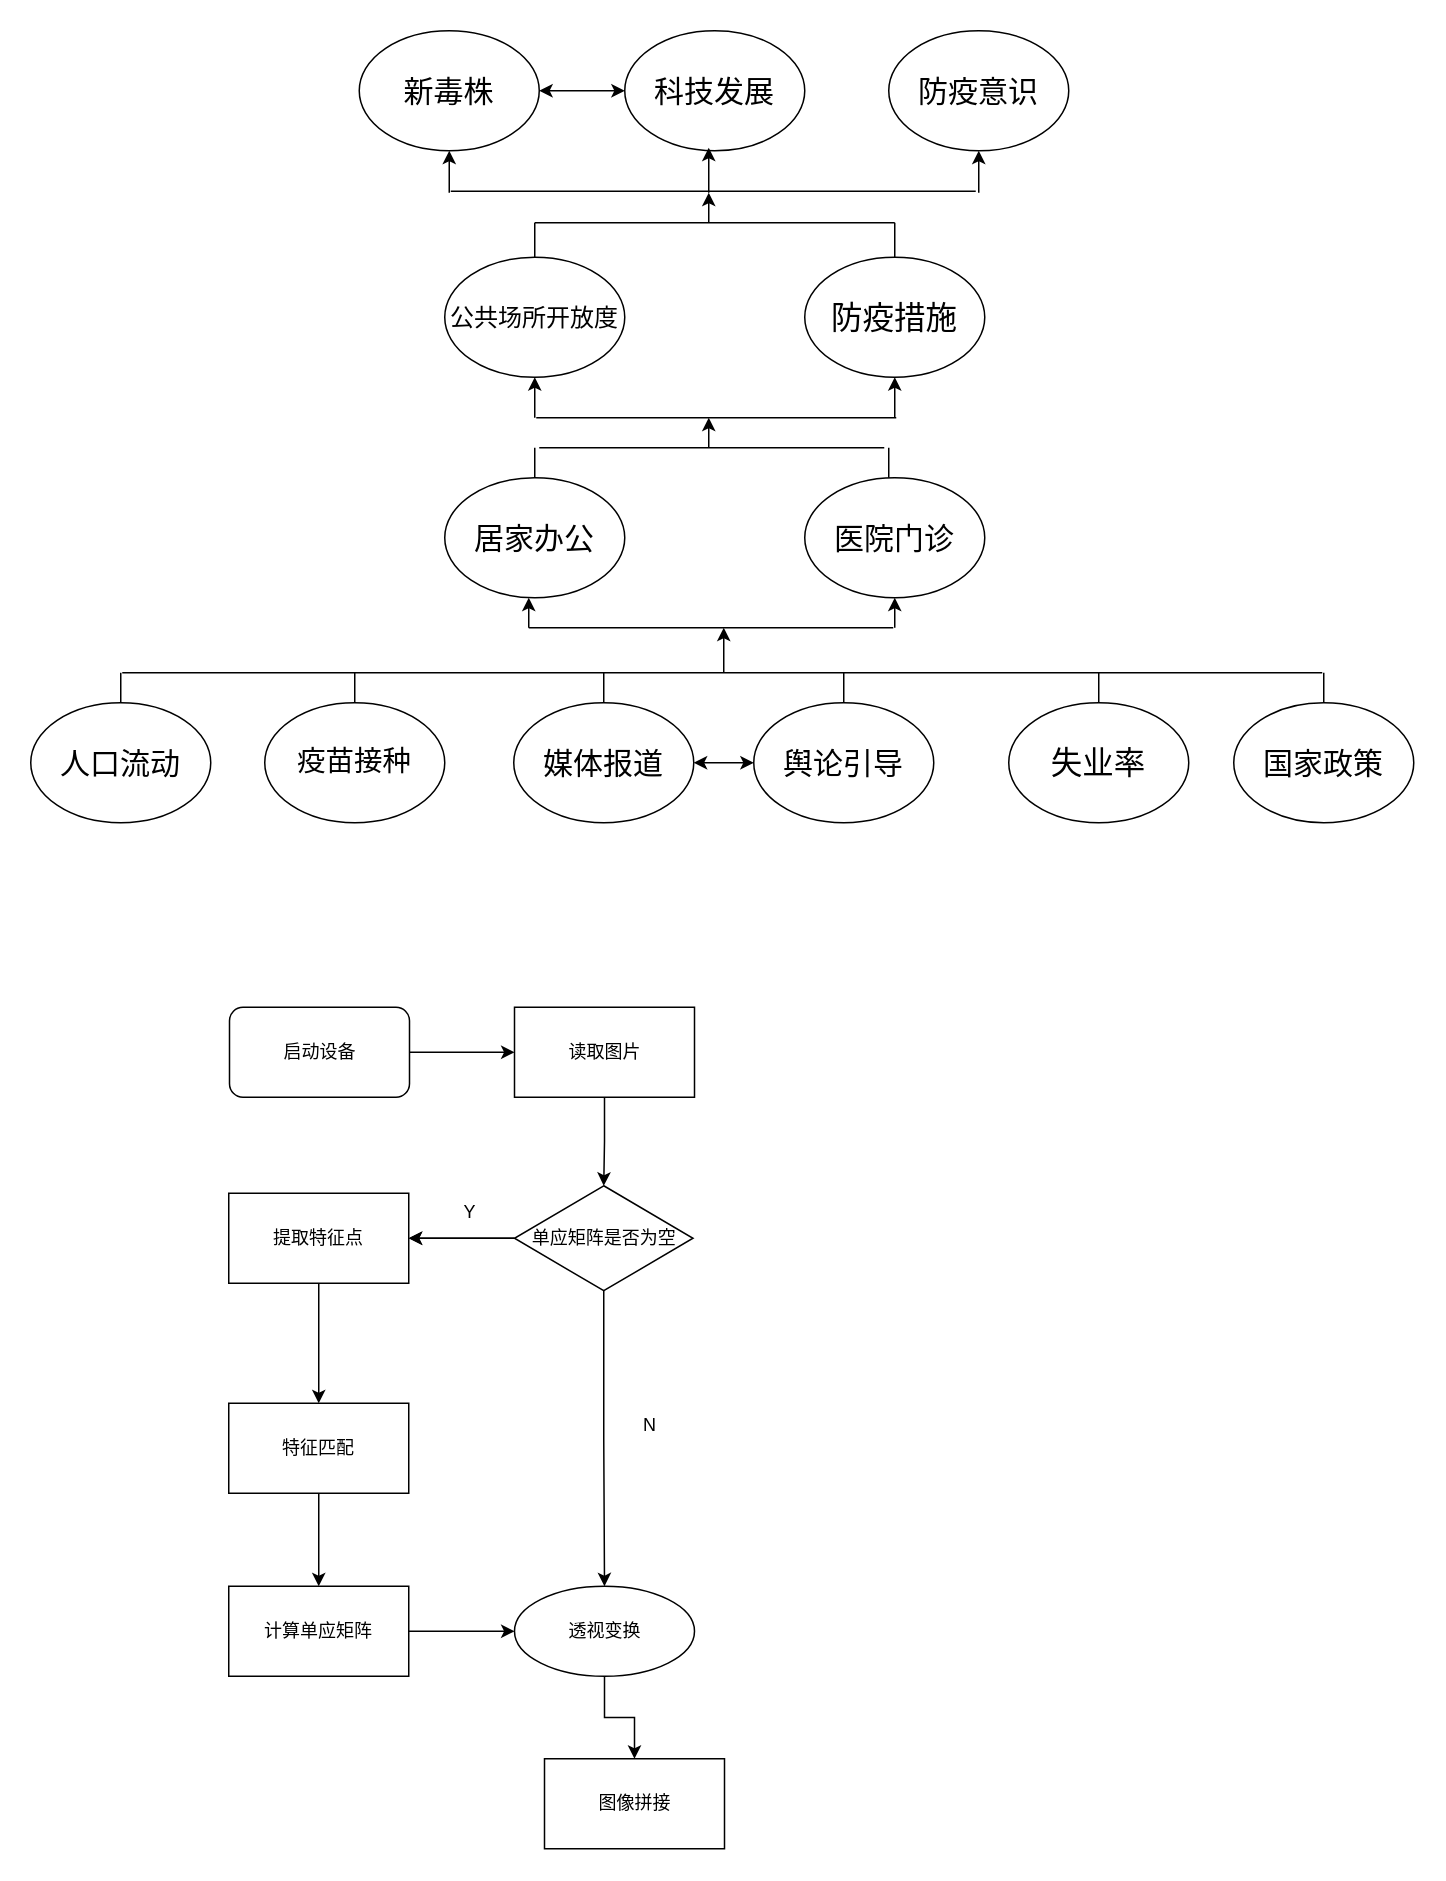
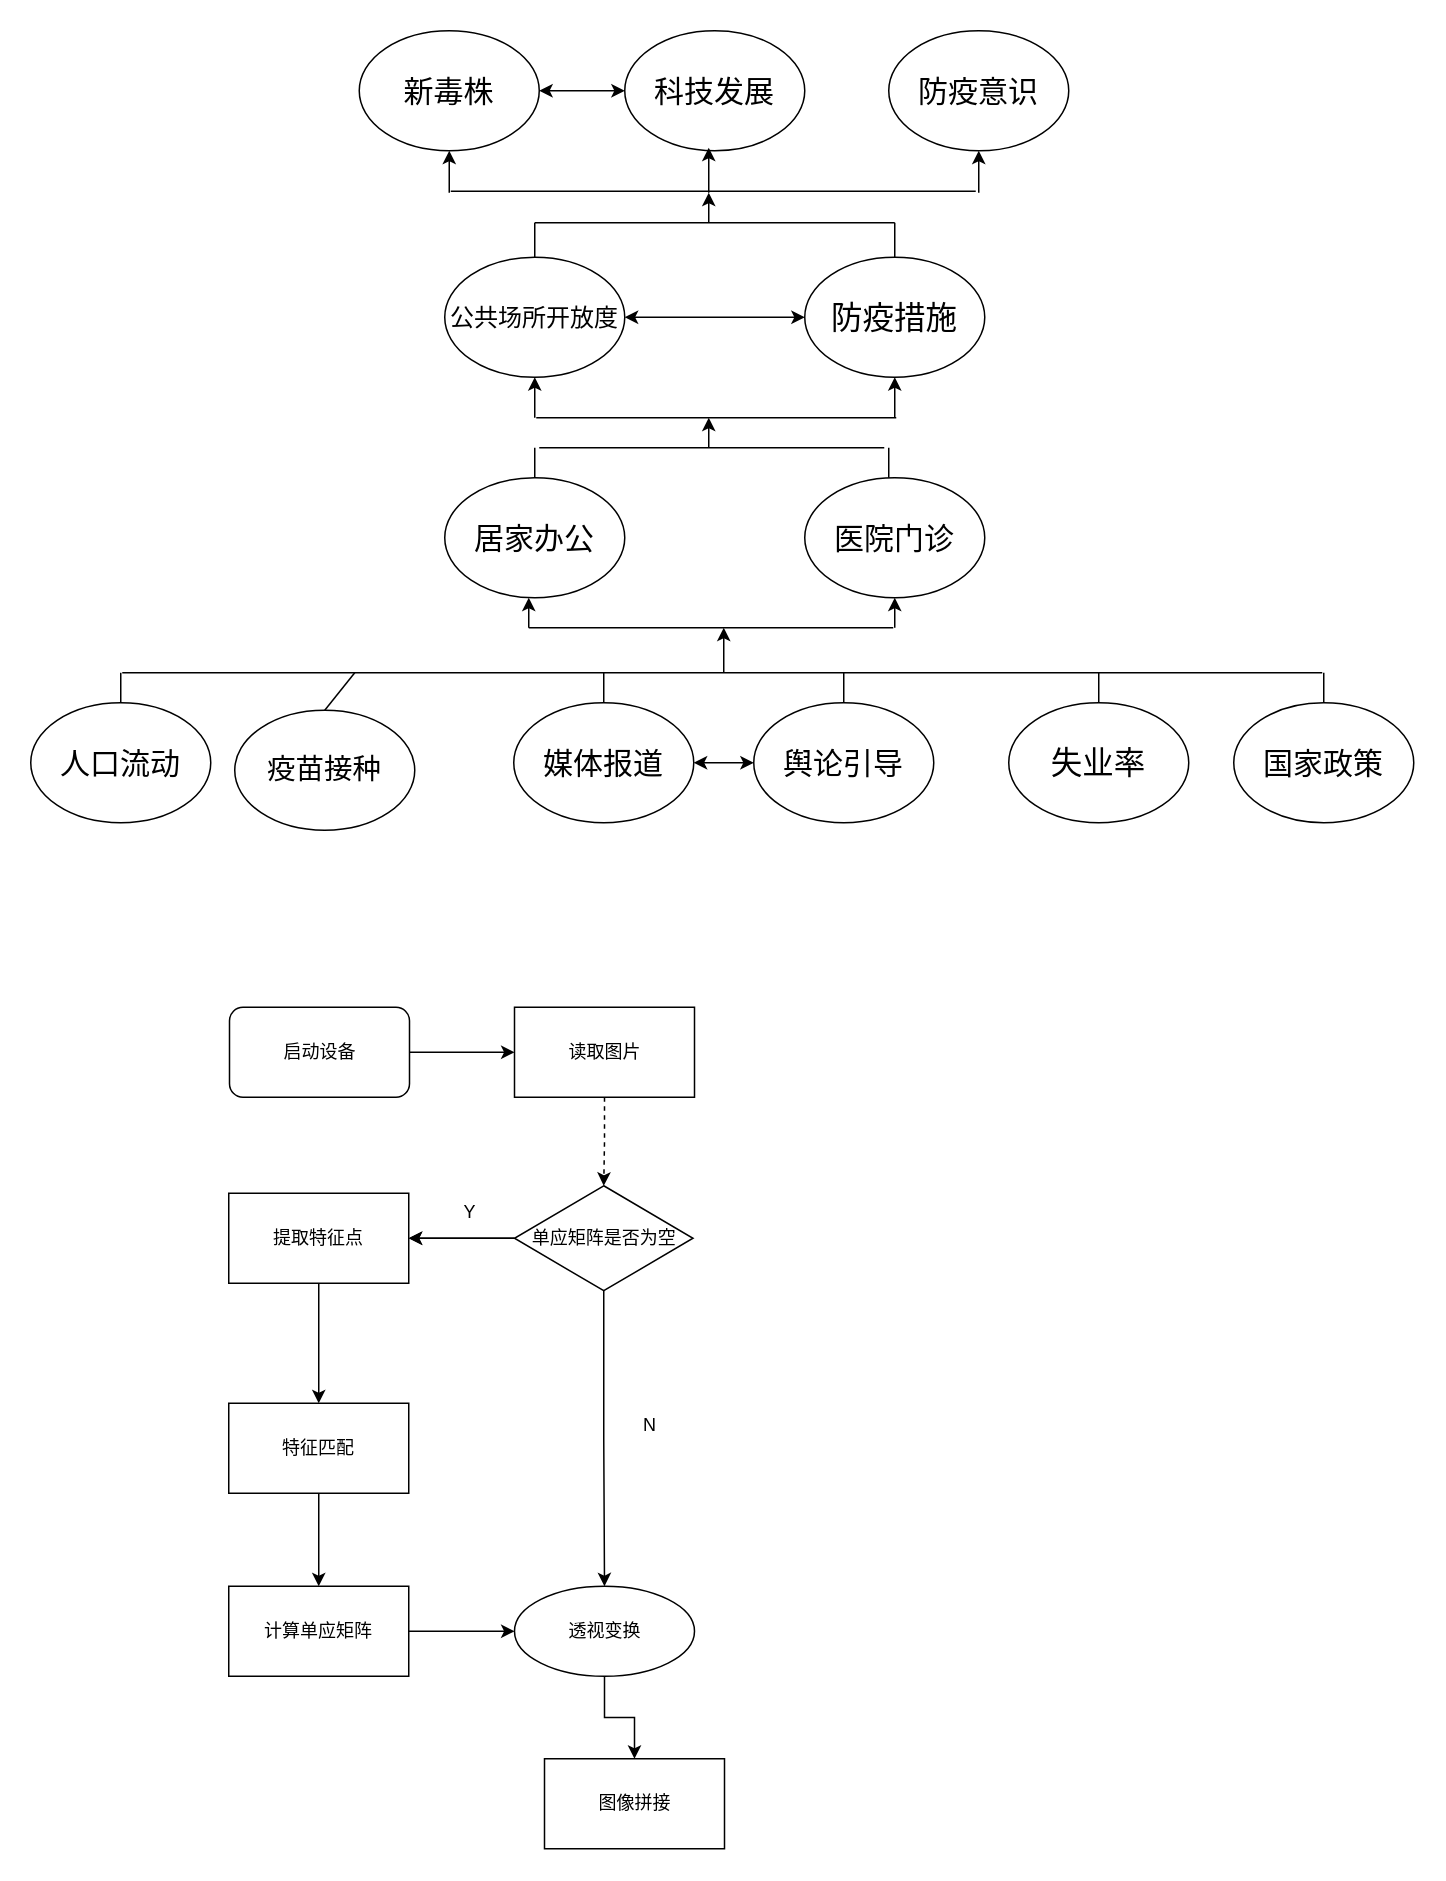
edge "公共场所开放度" -- "防疫措施": added
node "疫苗接种": moved (355, 763) -> (325, 770)
edge "读取图片" -> "单应矩阵是否为空": style solid -> dashed
